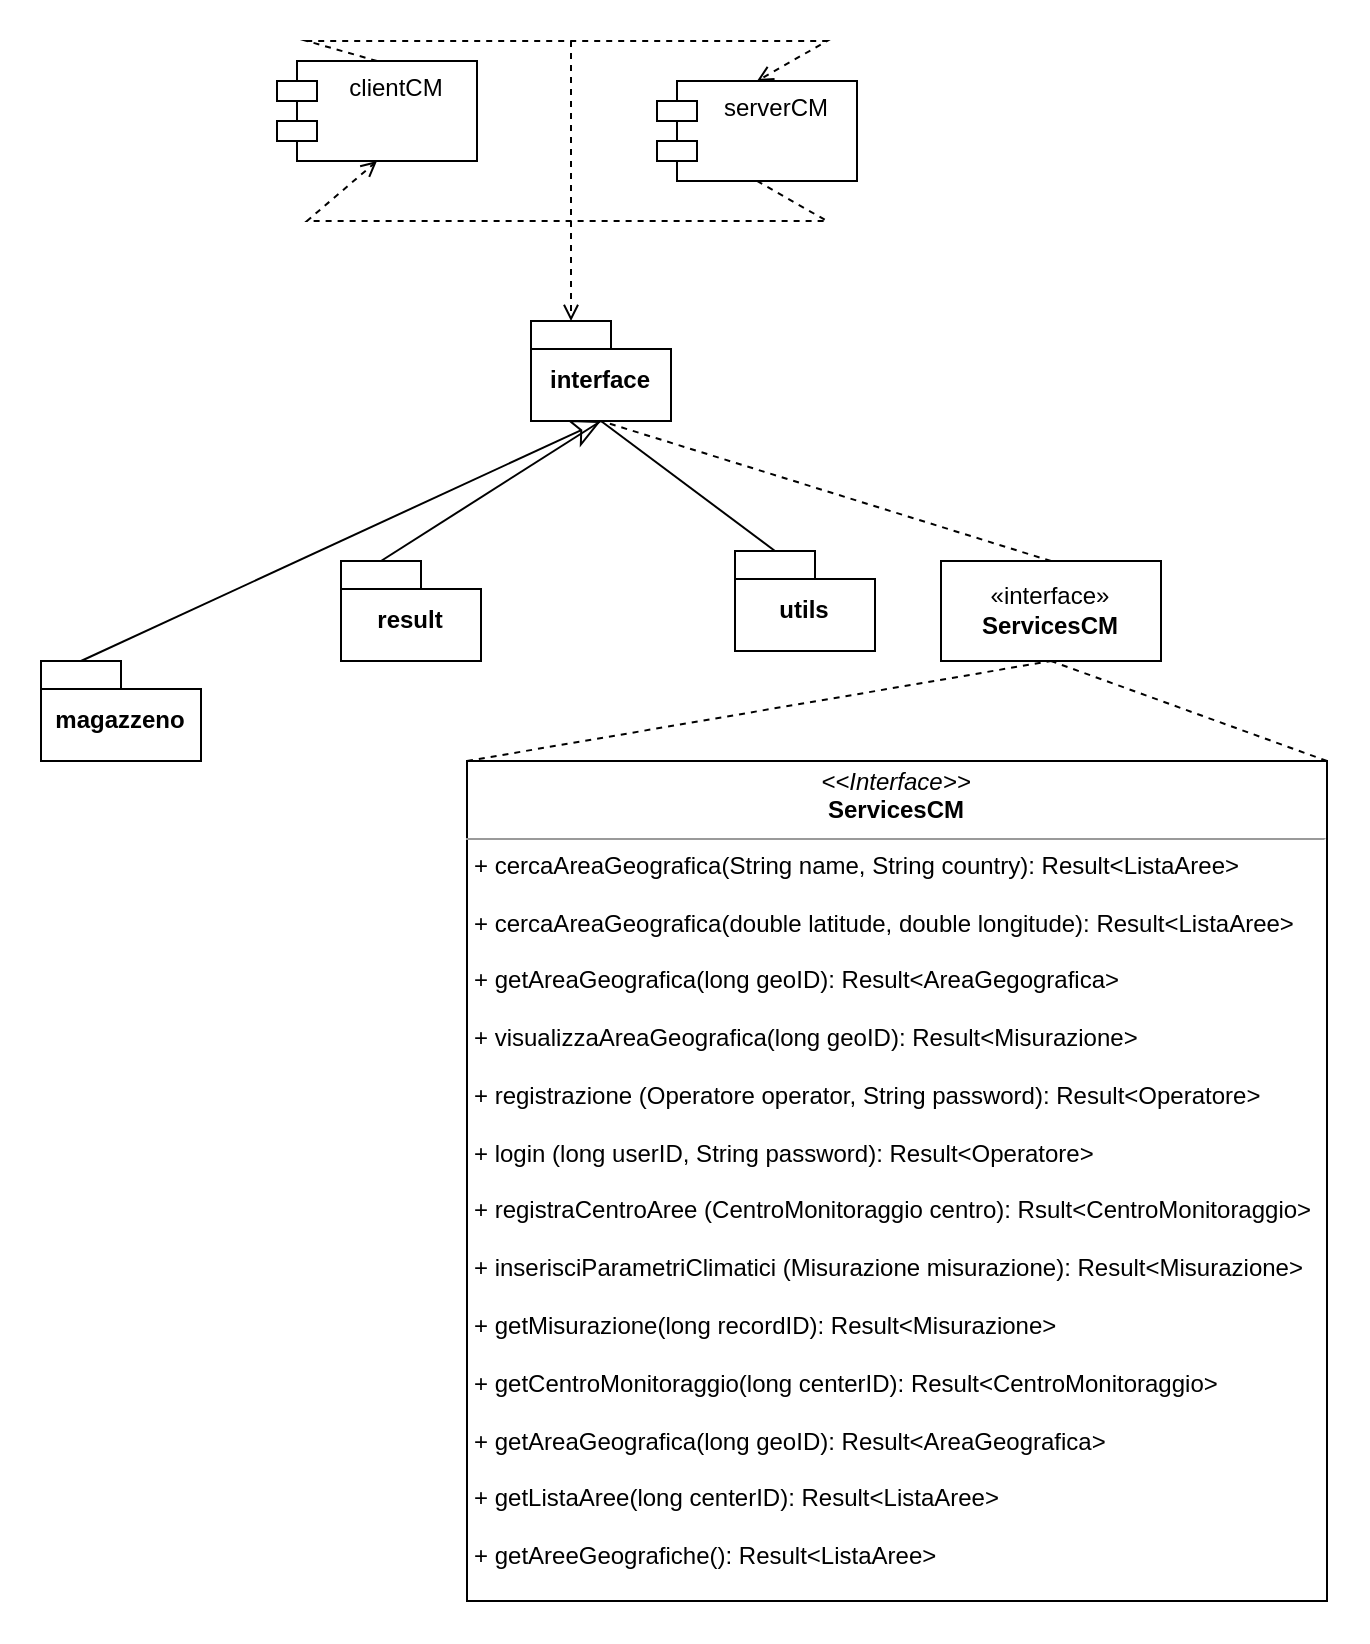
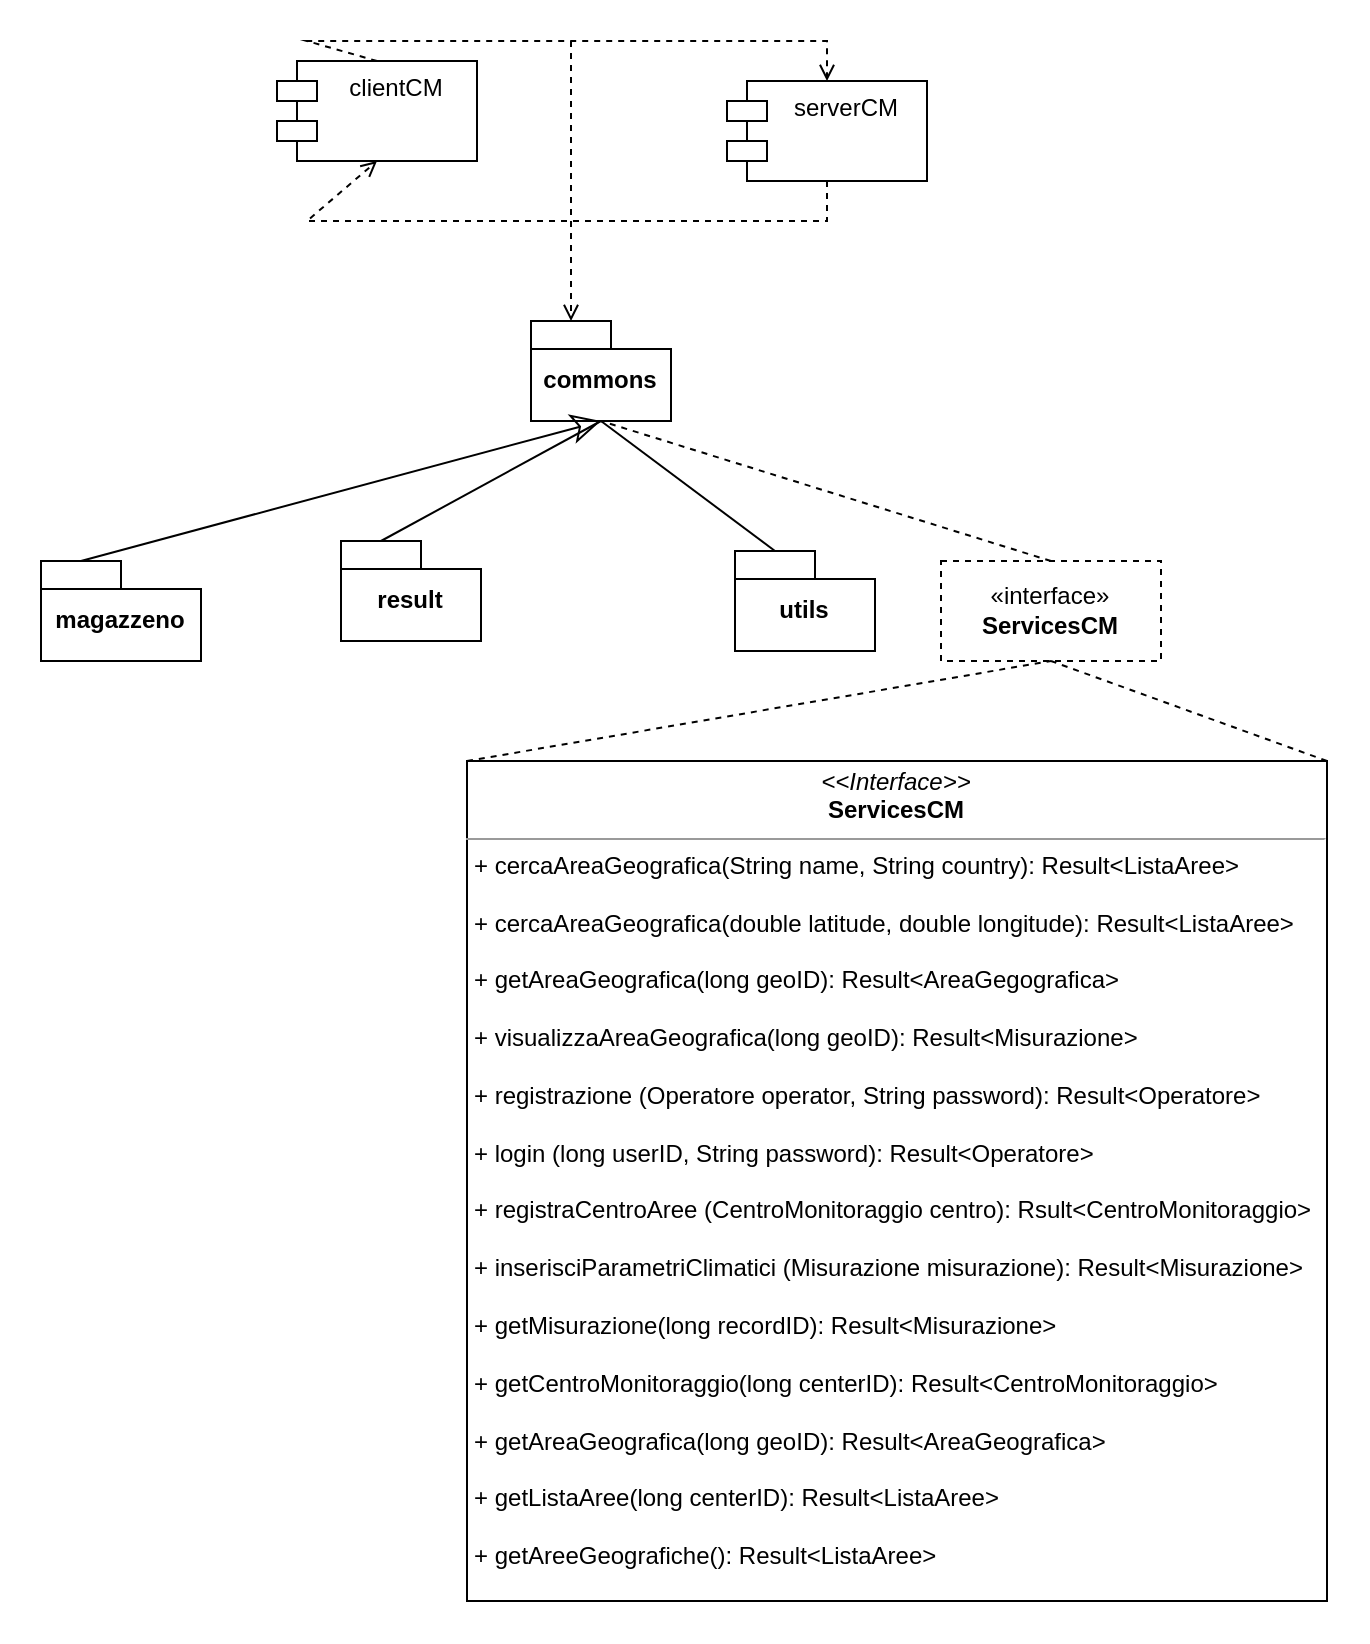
node "serverCM": moved (757, 131) -> (827, 131)
node "interface": label "interface" -> "commons"
node "result": moved (411, 611) -> (411, 591)
node "«interface» ServicesCM": style solid -> dashed
node "magazzeno": moved (121, 711) -> (121, 611)
